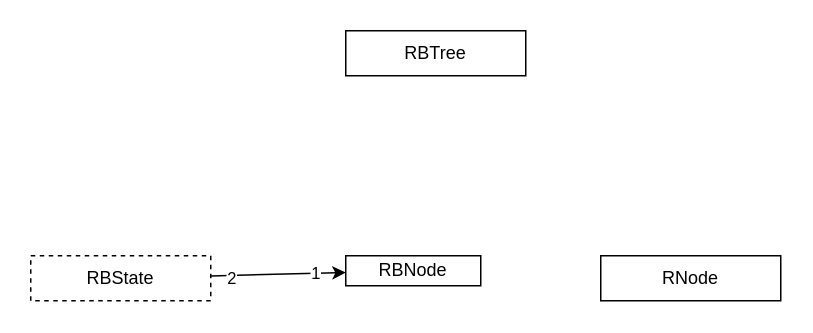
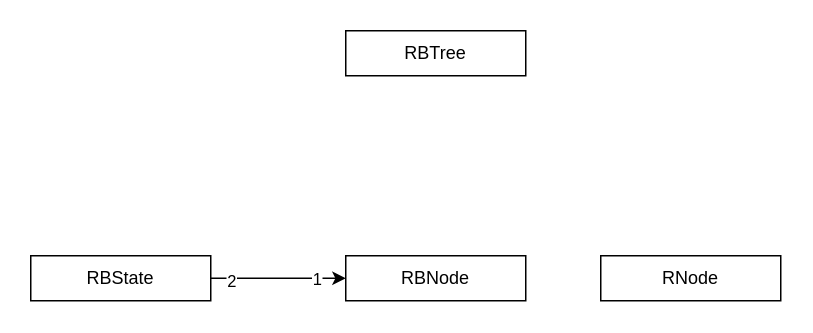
node "RBNode": size 135x30 -> 180x45
node "RBState": style dashed -> solid
